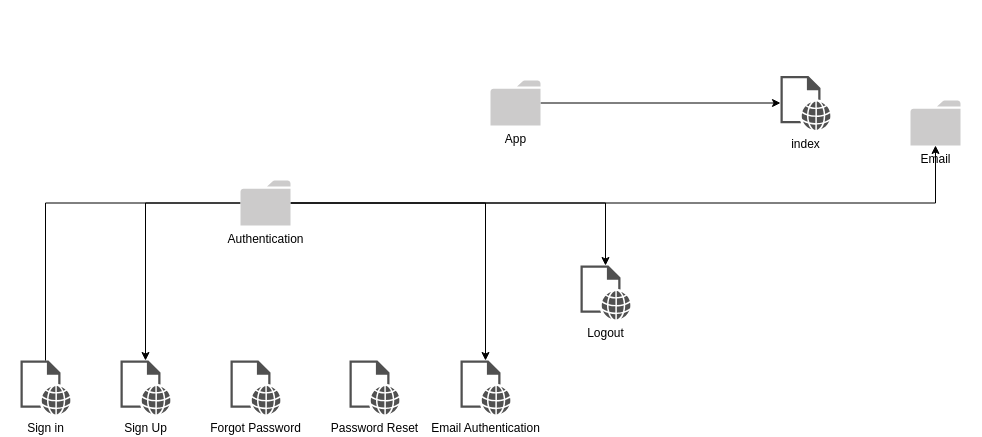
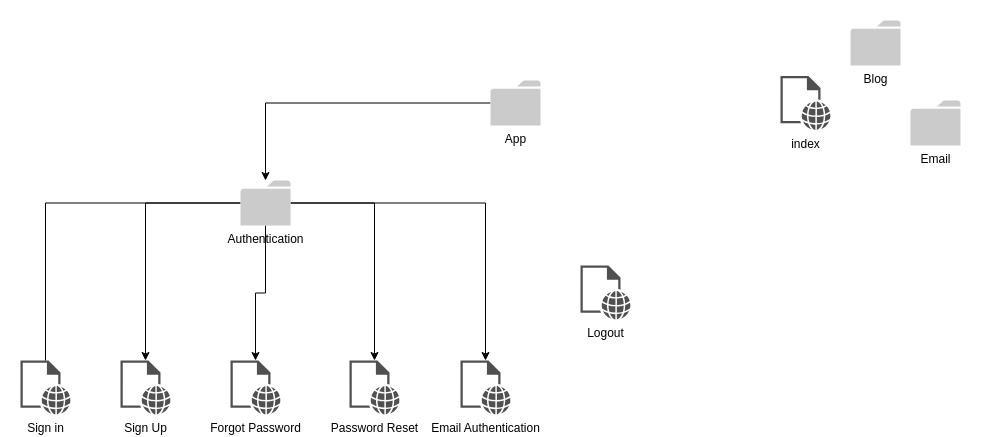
node "Blog": added
edge "App" -> "Authentication": added
edge "App" -> "index": removed
edge "Authentication" -> "Email": now "Authentication" -> "Password Reset"
edge "Authentication" -> "Logout": removed
edge "Authentication" -> "Forgot Password": added
